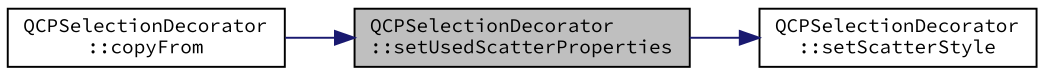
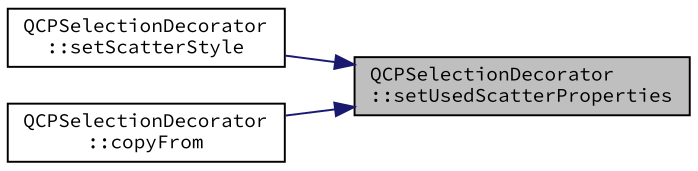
edge "QCPSelectionDecorator ::setUsedScatterProperties" -> "QCPSelectionDecorator ::setScatterStyle": reversed
